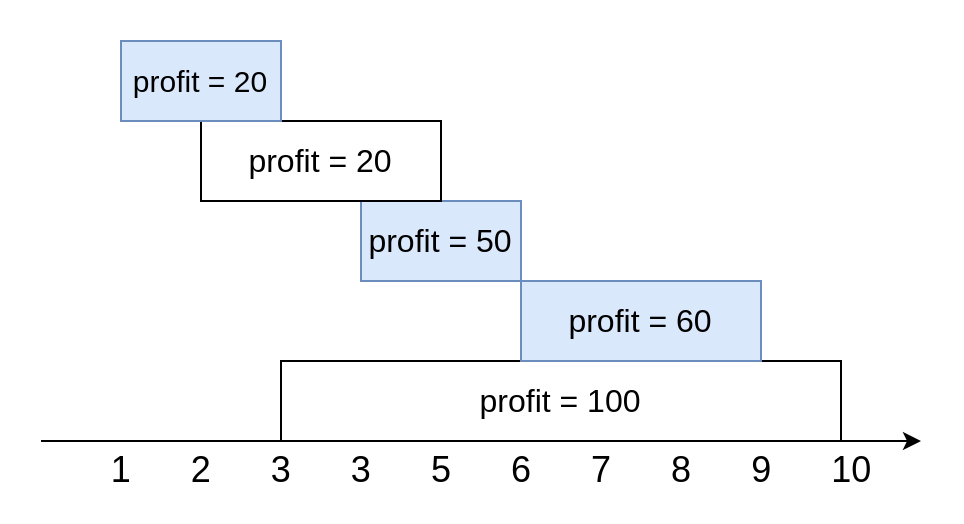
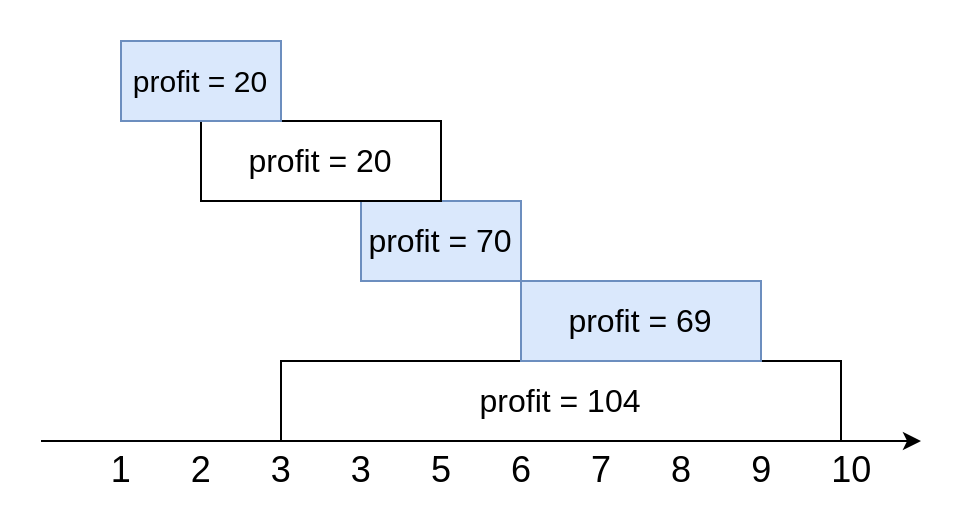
node "profit = 50": label "profit = 50" -> "profit = 70"
node "profit = 60": label "profit = 60" -> "profit = 69"
node "profit = 100": label "profit = 100" -> "profit = 104"
